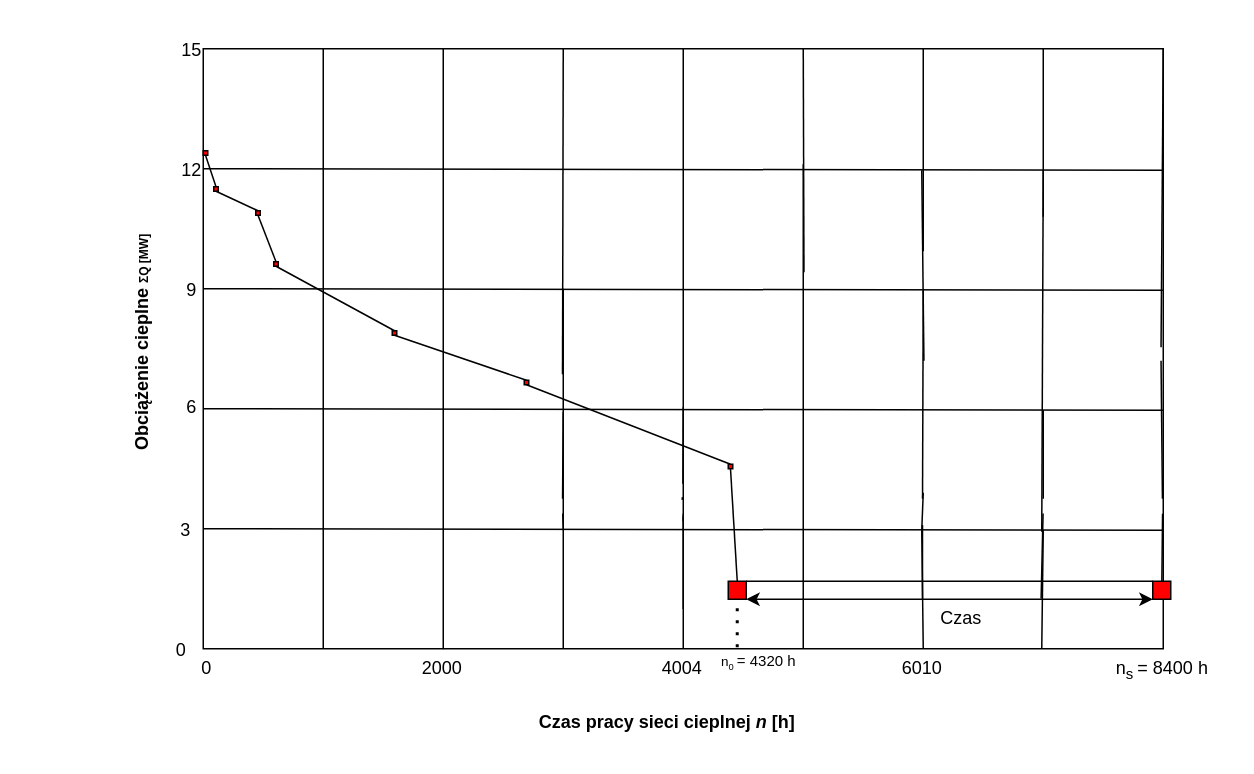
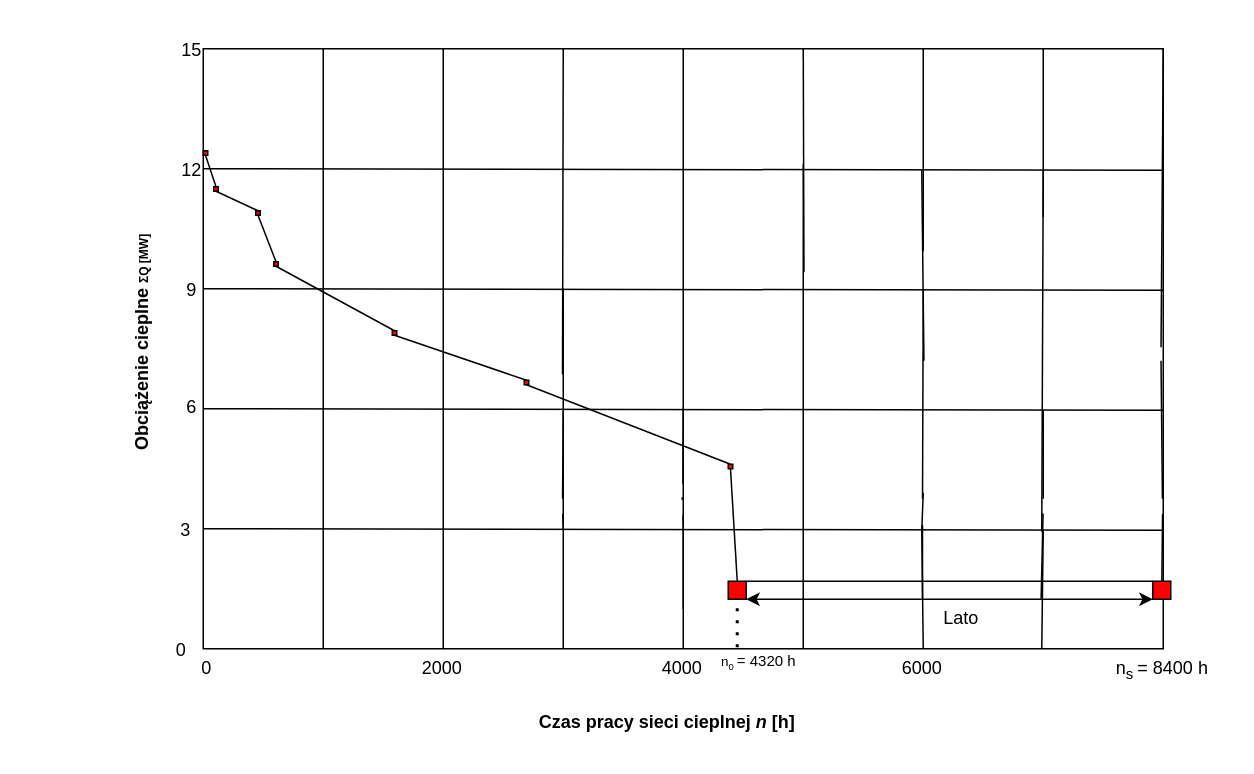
node "Czas": label "Czas" -> "Lato"
node "4004": label "4004" -> "4000"
node "6010": label "6010" -> "6000"
